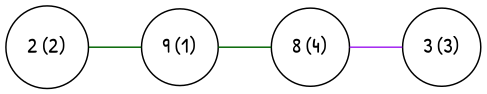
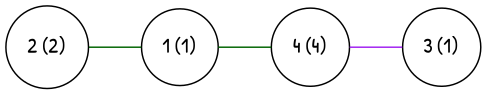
node "9 (1)": label "9 (1)" -> "1 (1)"
node "8 (4)": label "8 (4)" -> "4 (4)"
node "3 (3)": label "3 (3)" -> "3 (1)"
